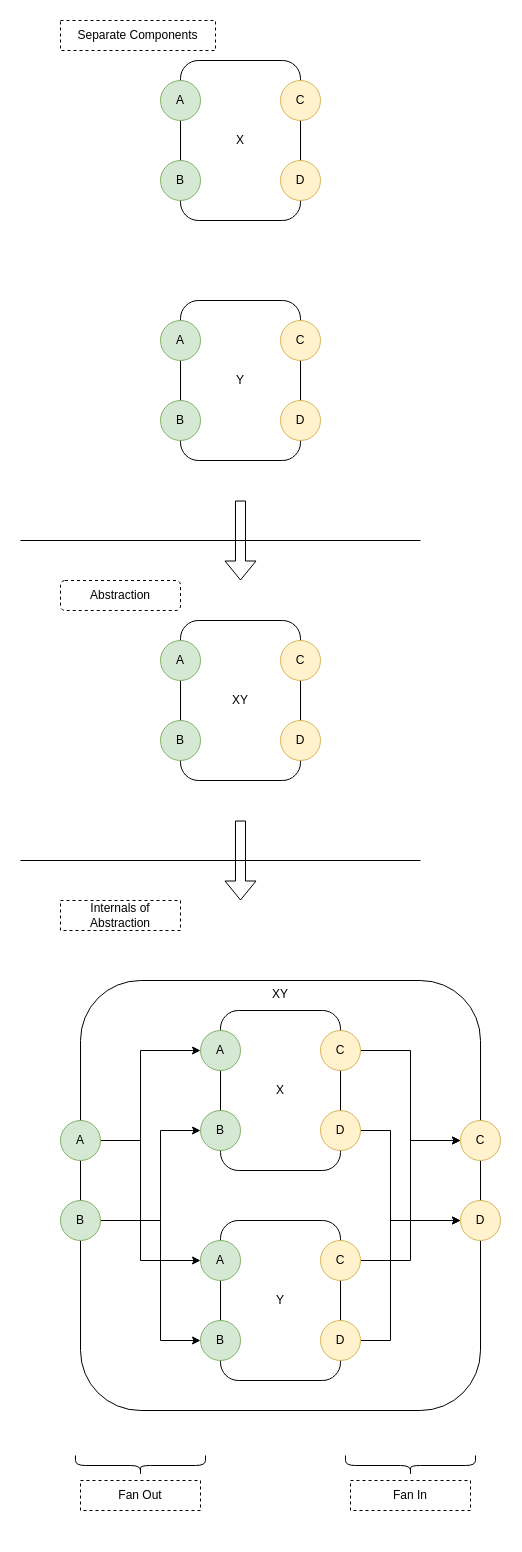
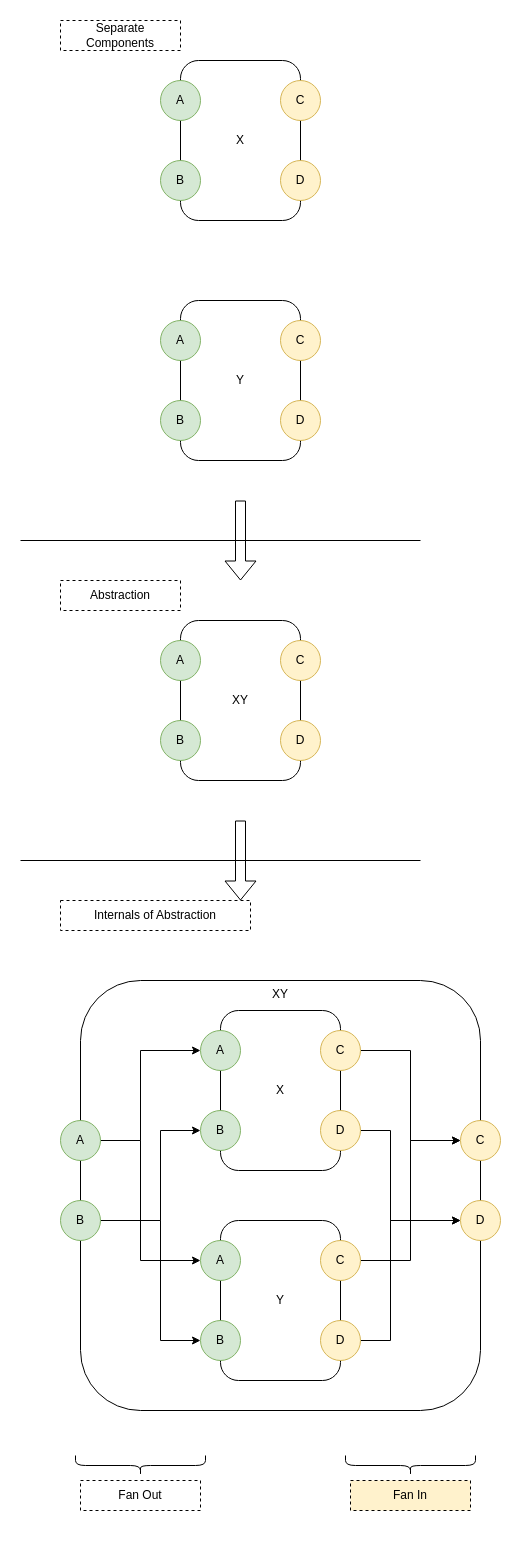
node "Separate Components": size 155x30 -> 120x30
node "Abstraction": shape rounded rectangle -> rectangle
node "Internals of Abstraction": size 120x30 -> 190x30
node "Fan In": fillcolor #ffffff -> #fff2cc
